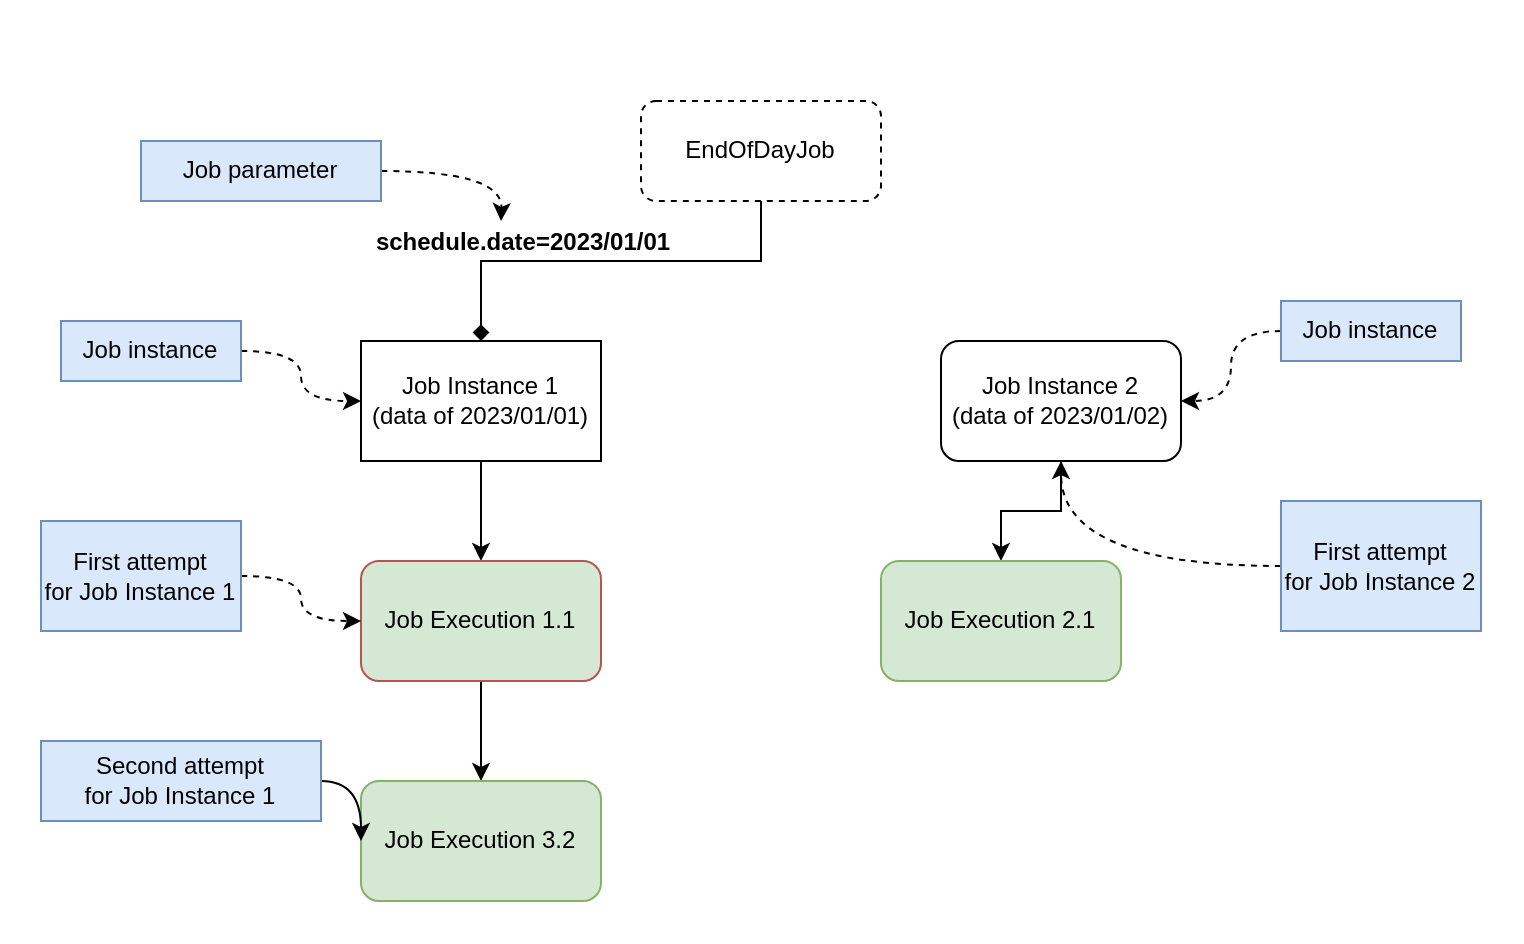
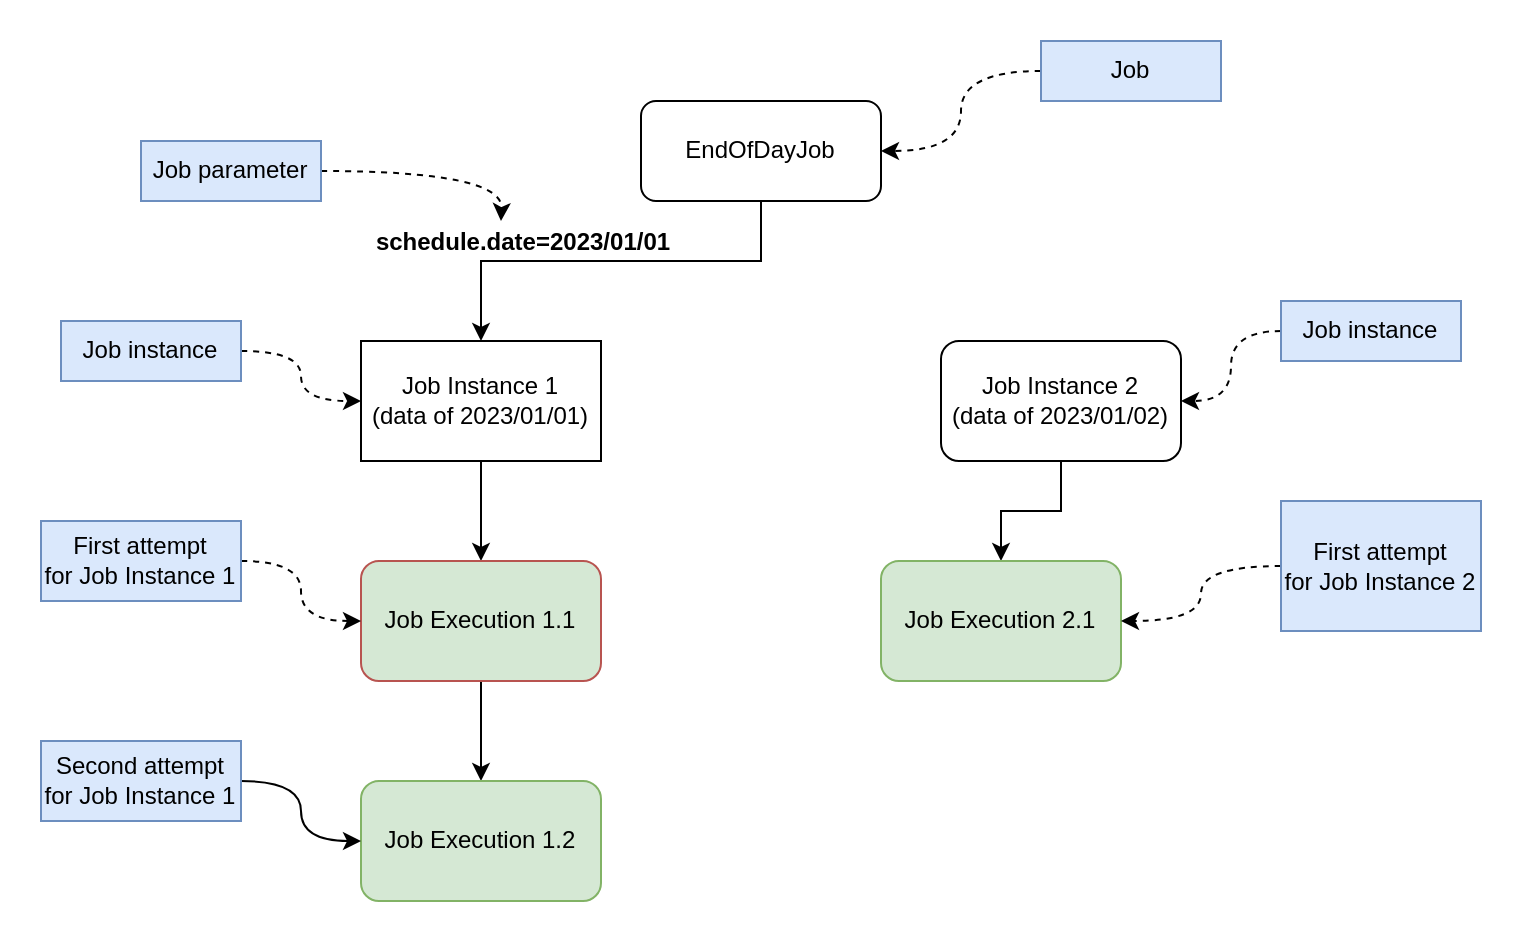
node "Job": added
edge "Job" -> "EndOfDayJob": added
node "EndOfDayJob": style dashed -> solid
node "Job parameter": size 240x60 -> 180x60
edge "EndOfDayJob" -> "Job Instance 1 (data of 2023/01/01)": arrowhead diamond -> classic
edge "First attempt for Job Instance 2" -> "Job Instance 2 (data of 2023/01/02)": now "First attempt for Job Instance 2" -> "Job Execution 2.1"
node "First attempt for Job Instance 1": size 200x110 -> 200x80
node "Second attempt for Job Instance 1": size 280x80 -> 200x80
node "Job Execution 3.2": label "Job Execution 3.2" -> "Job Execution 1.2"
